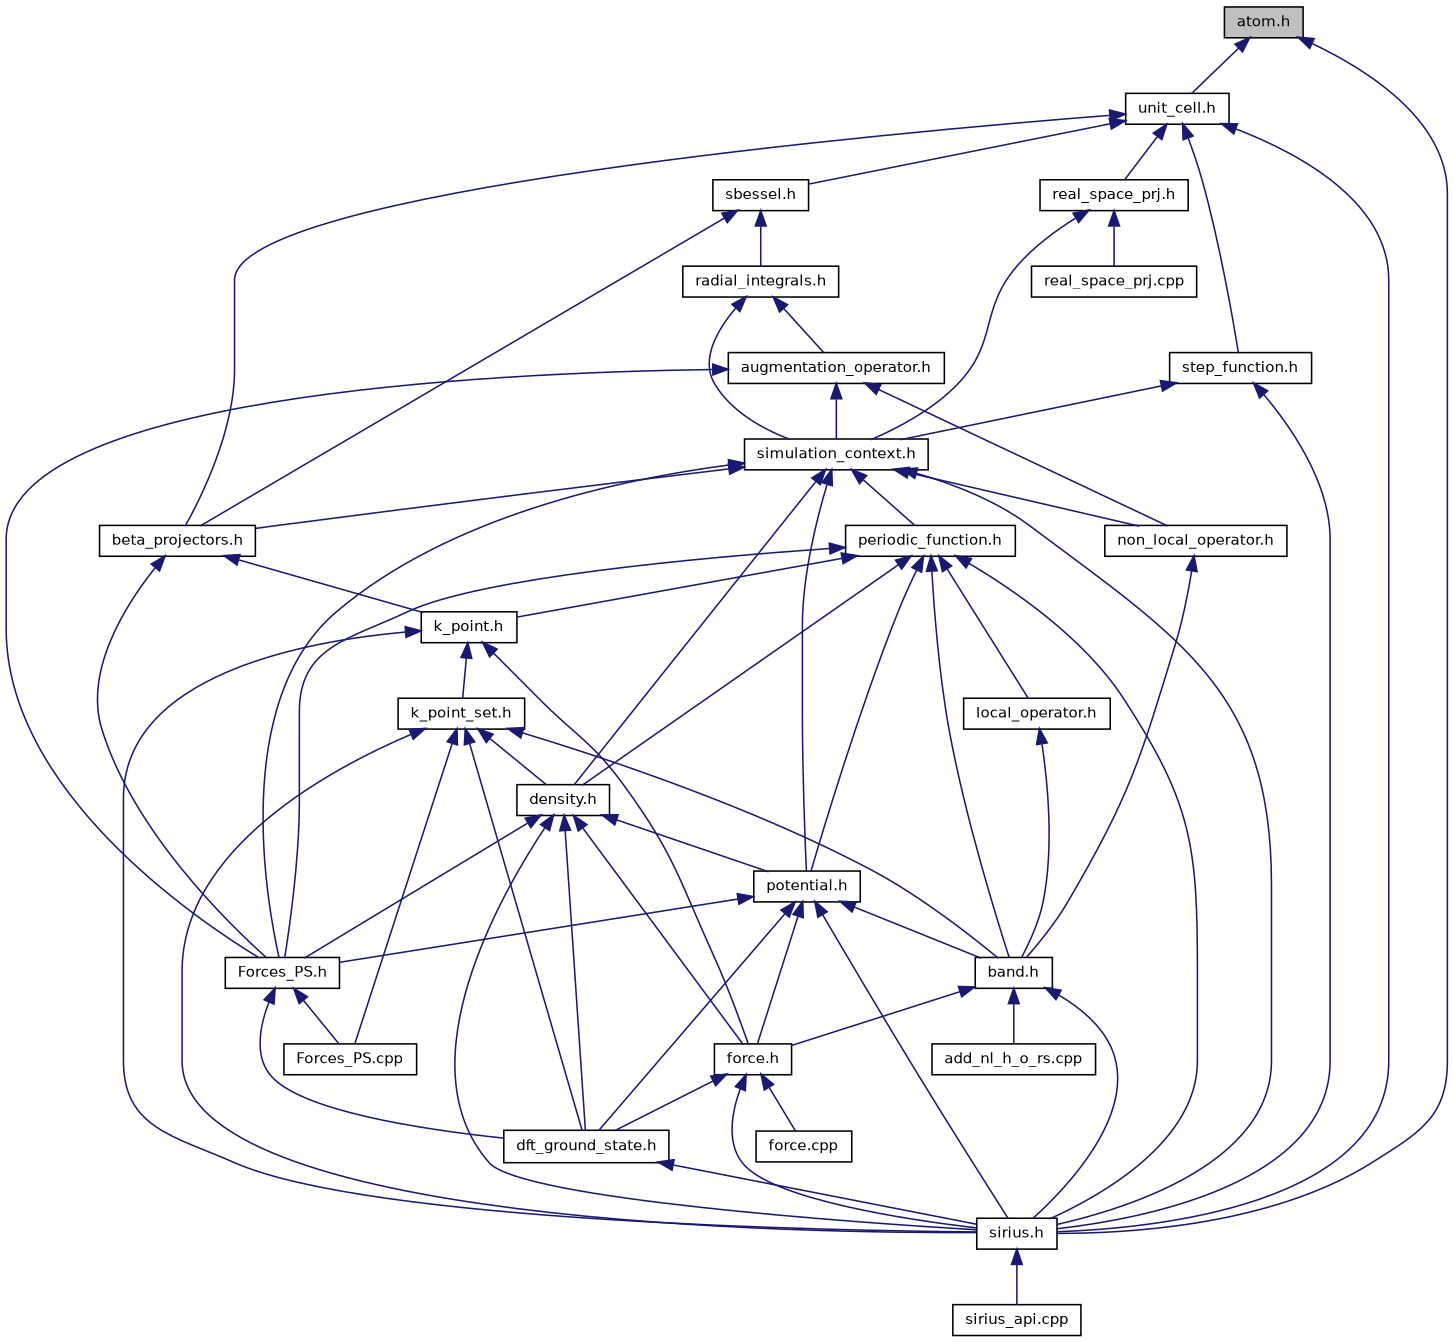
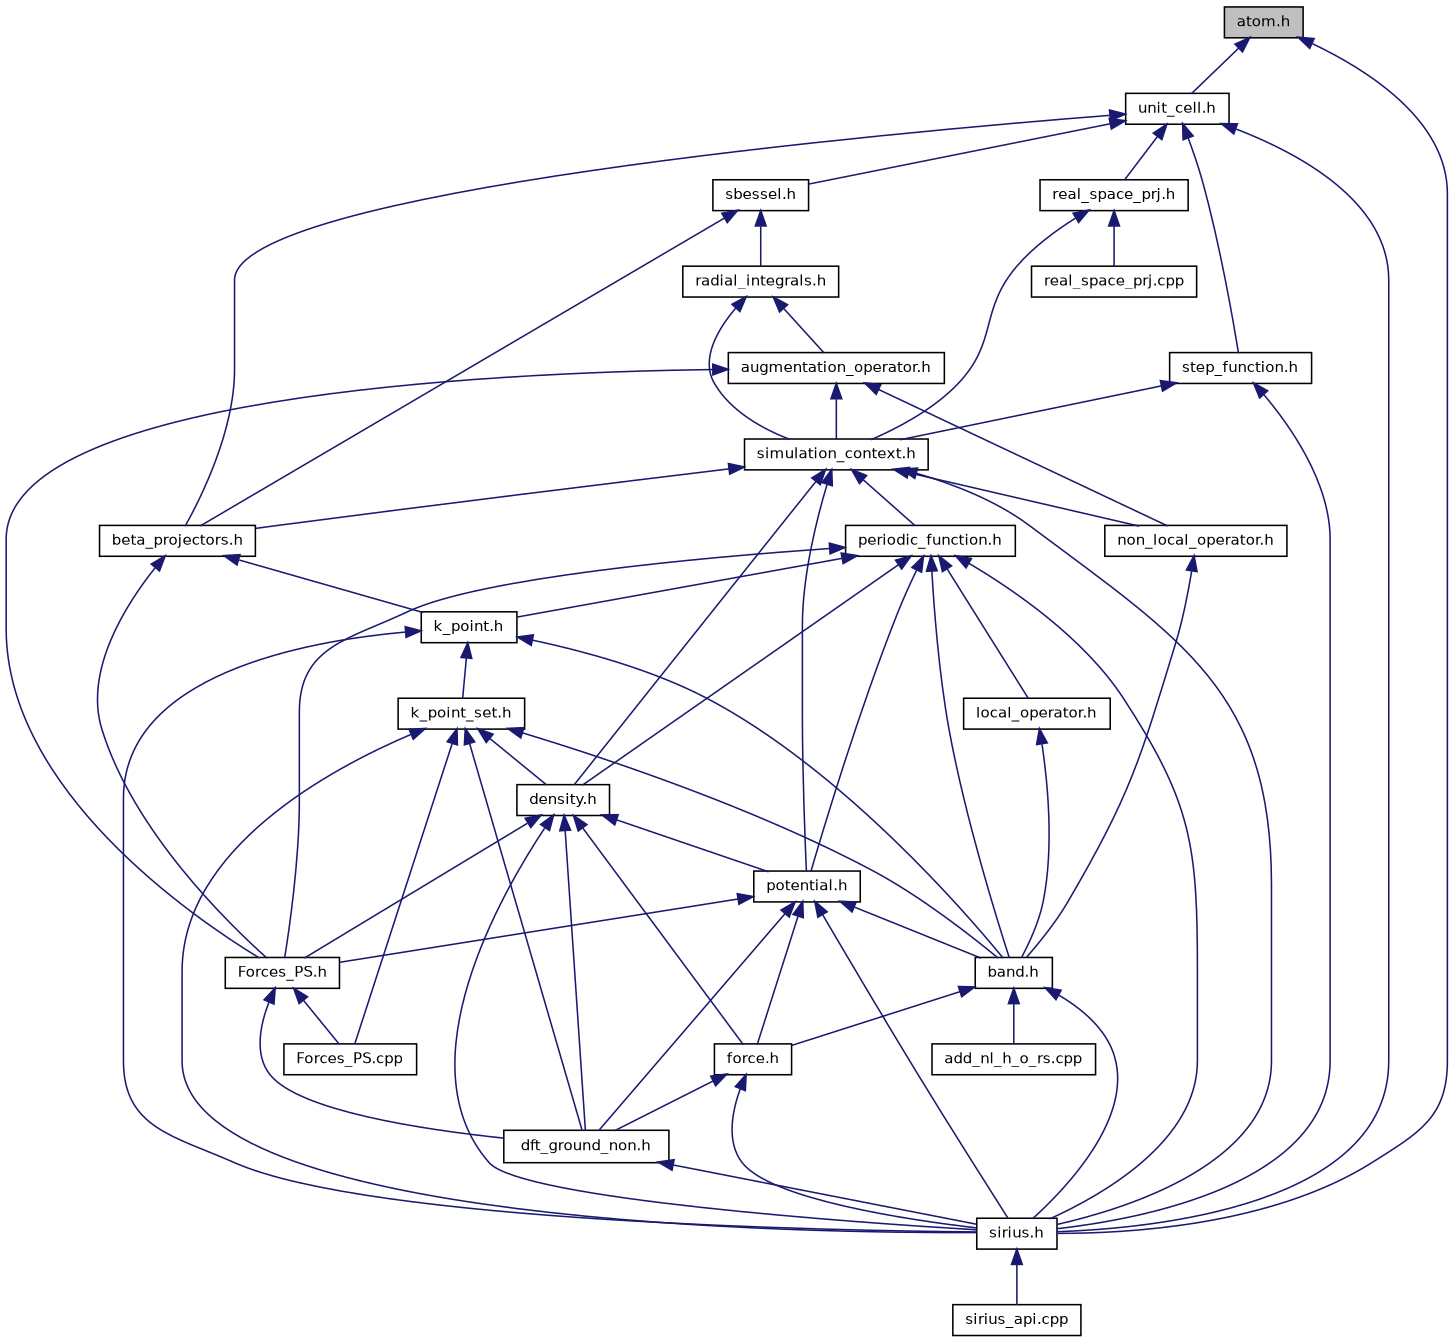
edge "Forces_PS.h" -> "simulation_context.h": removed
edge "force.h" -> "k_point.h": now "band.h" -> "k_point.h"
node "dft_ground_state.h": label "dft_ground_state.h" -> "dft_ground_non.h"
node "force.cpp": removed
